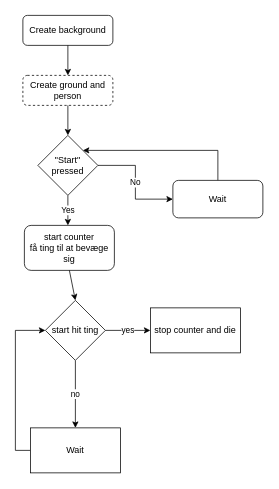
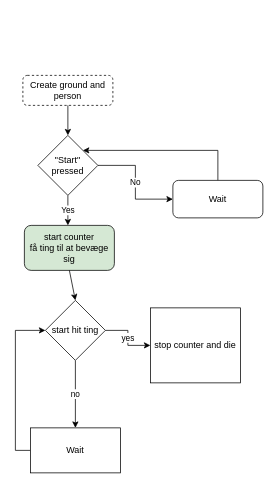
node "Create background": removed
edge "Create background" -> "Create ground and person": removed
node "start counter få ting til at bevæge sig": fillcolor #ffffff -> #d5e8d4
node "stop counter and die": size 90x45 -> 90x75
